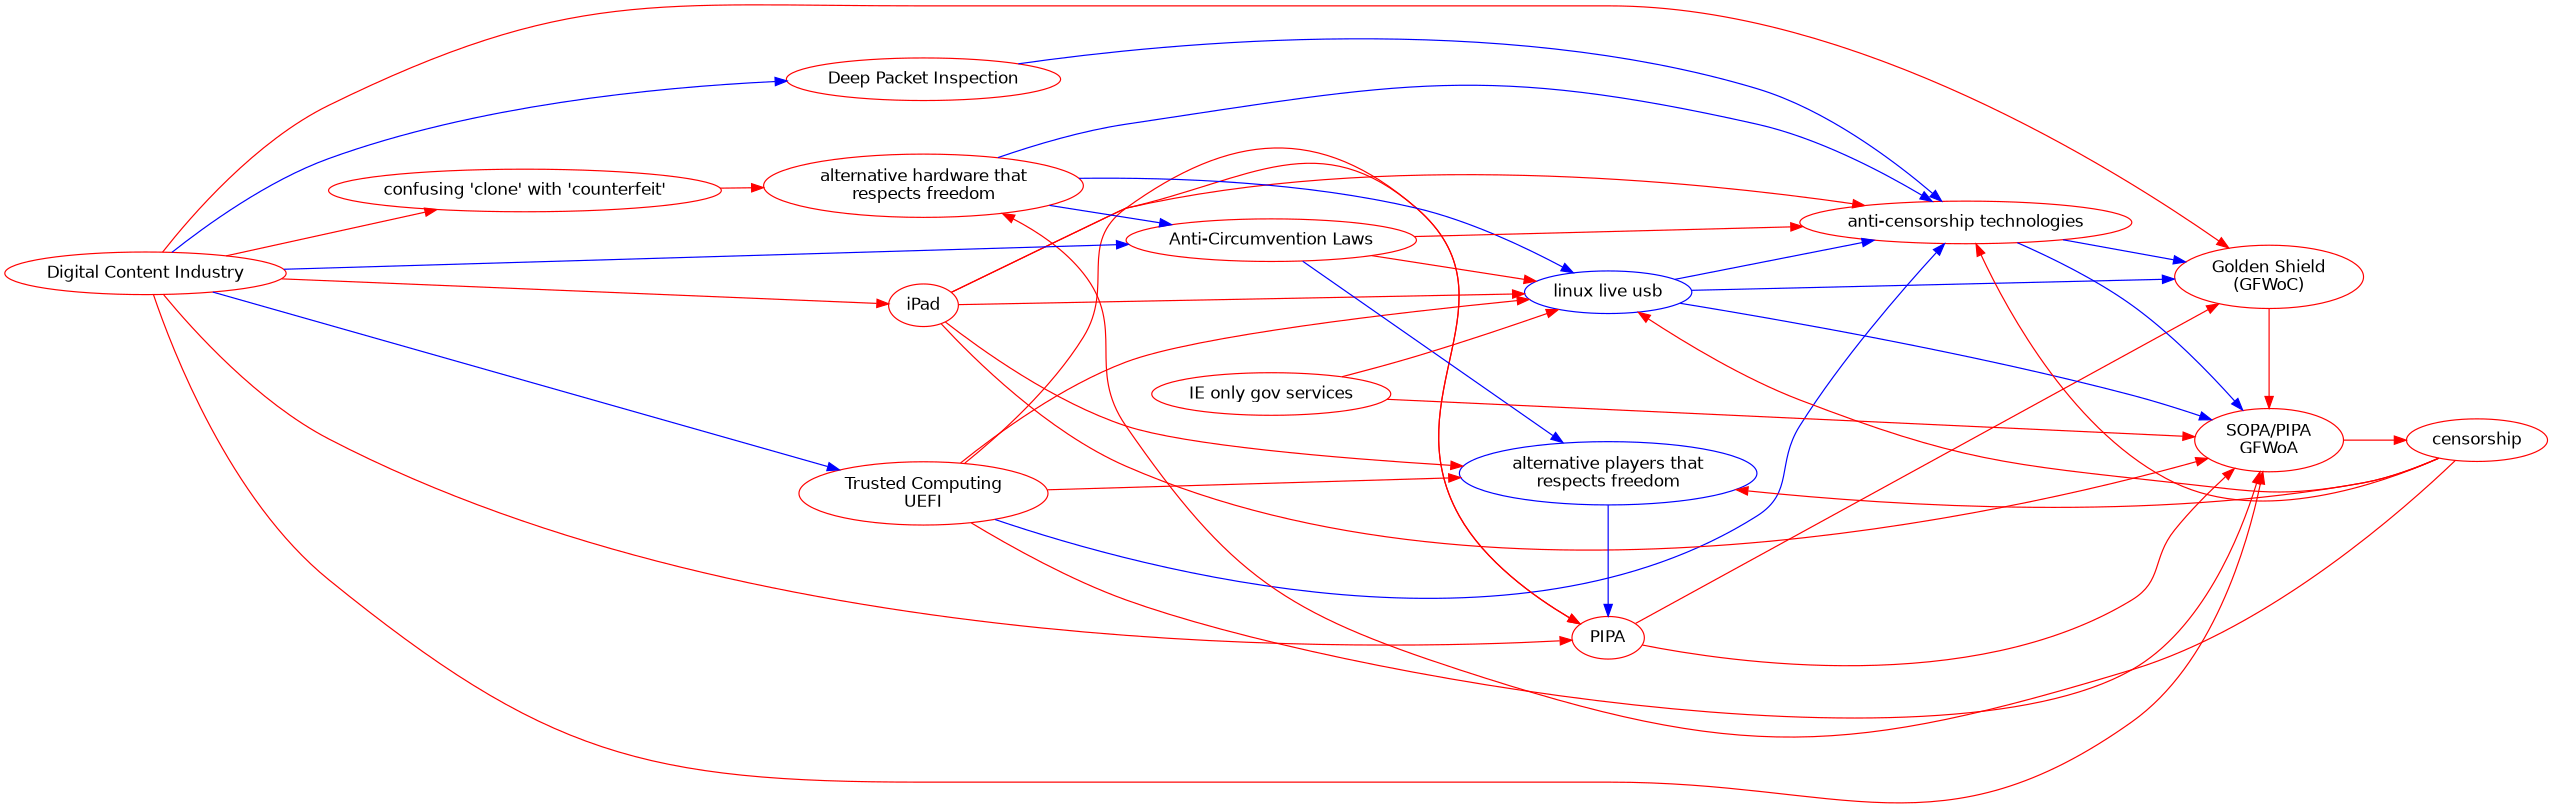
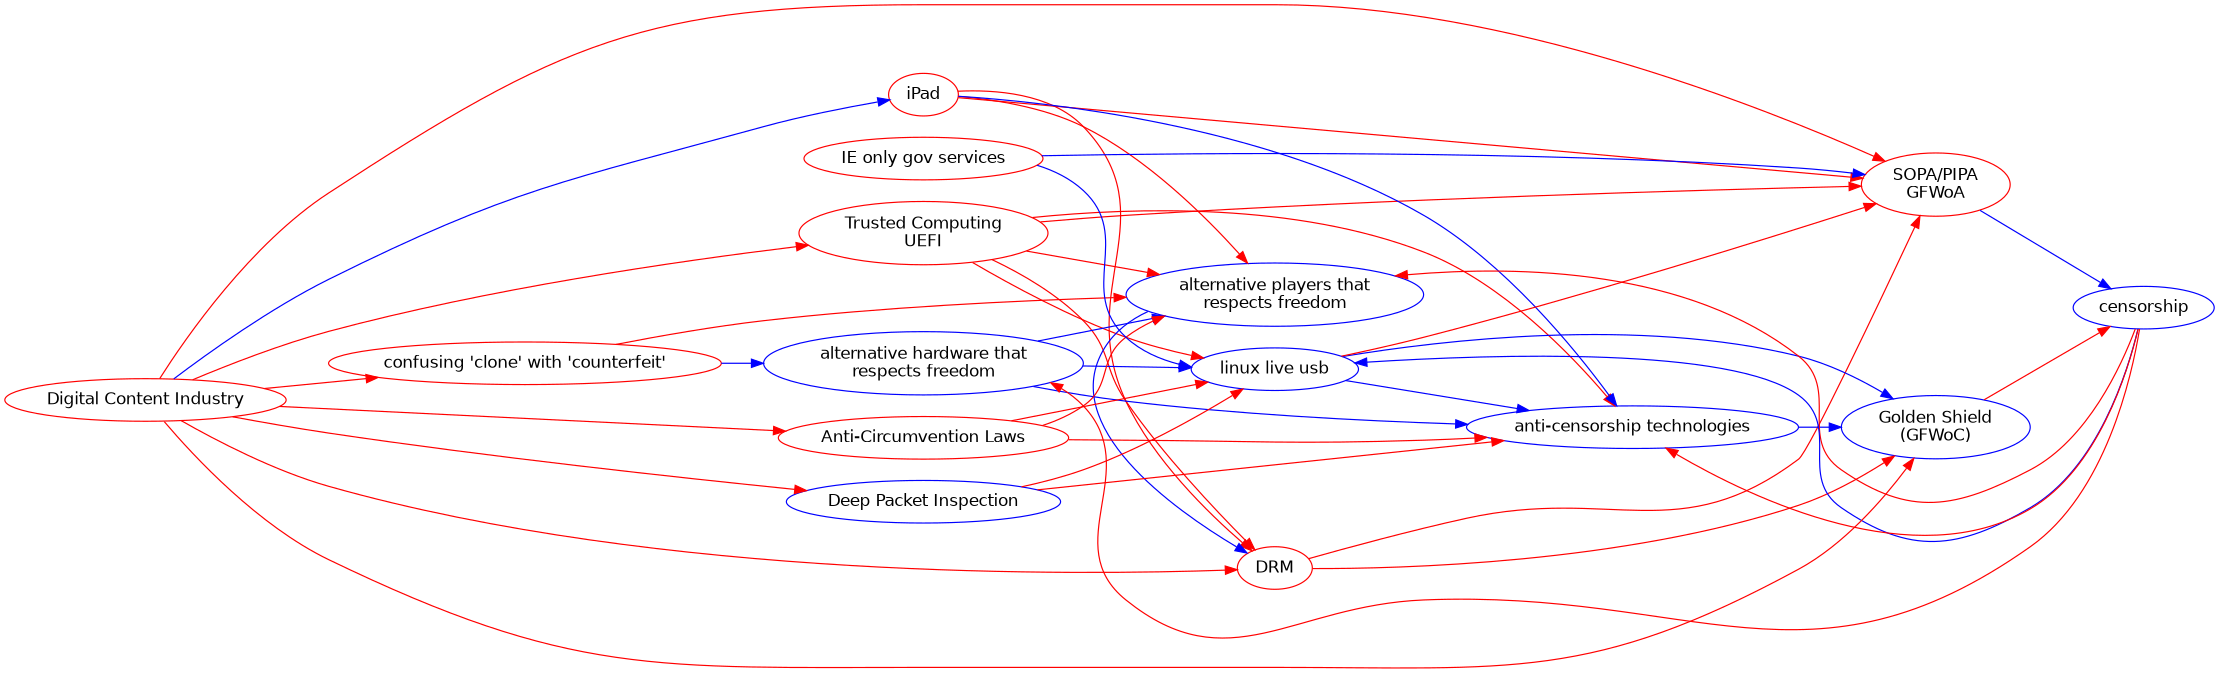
edge "Deep Packet Inspection" -> "anti-censorship technologies": color blue -> red
node "Deep Packet Inspection": color red -> blue
edge "Digital Content Industry" -> "Deep Packet Inspection": color blue -> red
edge "iPad" -> "anti-censorship technologies": color red -> blue
node "alternative hardware that respects freedom": color red -> blue
edge "confusing 'clone' with 'counterfeit'" -> "alternative hardware that respects freedom": color red -> blue
edge "alternative hardware that respects freedom" -> "Anti-Circumvention Laws": now "alternative hardware that respects freedom" -> "alternative players that respects freedom"
node "anti-censorship technologies": color red -> blue
edge "Digital Content Industry" -> "Anti-Circumvention Laws": color blue -> red
node "Golden Shield (GFWoC)": color red -> blue
edge "Digital Content Industry" -> "iPad": color red -> blue
edge "iPad" -> "linux live usb": now "Deep Packet Inspection" -> "linux live usb"
edge "anti-censorship technologies" -> "SOPA/PIPA GFWoA": removed
edge "confusing 'clone' with 'counterfeit'" -> "alternative players that respects freedom": added
edge "IE only gov services" -> "linux live usb": color red -> blue
edge "Anti-Circumvention Laws" -> "alternative players that respects freedom": color blue -> red
edge "linux live usb" -> "SOPA/PIPA GFWoA": color blue -> red
edge "Golden Shield (GFWoC)" -> "SOPA/PIPA GFWoA": now "Golden Shield (GFWoC)" -> "censorship"
edge "Digital Content Industry" -> "Trusted Computing UEFI": color blue -> red
edge "IE only gov services" -> "SOPA/PIPA GFWoA": color red -> blue
edge "SOPA/PIPA GFWoA" -> "censorship": color red -> blue
node "censorship": color red -> blue
edge "censorship" -> "linux live usb": color red -> blue
edge "Trusted Computing UEFI" -> "anti-censorship technologies": color blue -> red
node "PIPA": label "PIPA" -> "DRM"
